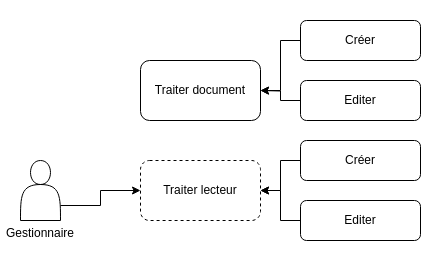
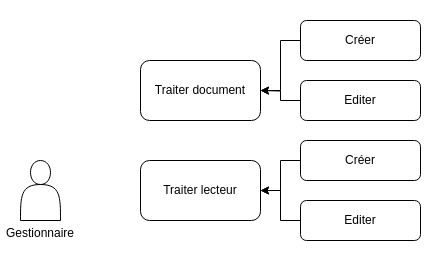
node "Traiter lecteur": style dashed -> solid
edge "Gestionnaire" -> "Traiter lecteur": removed
